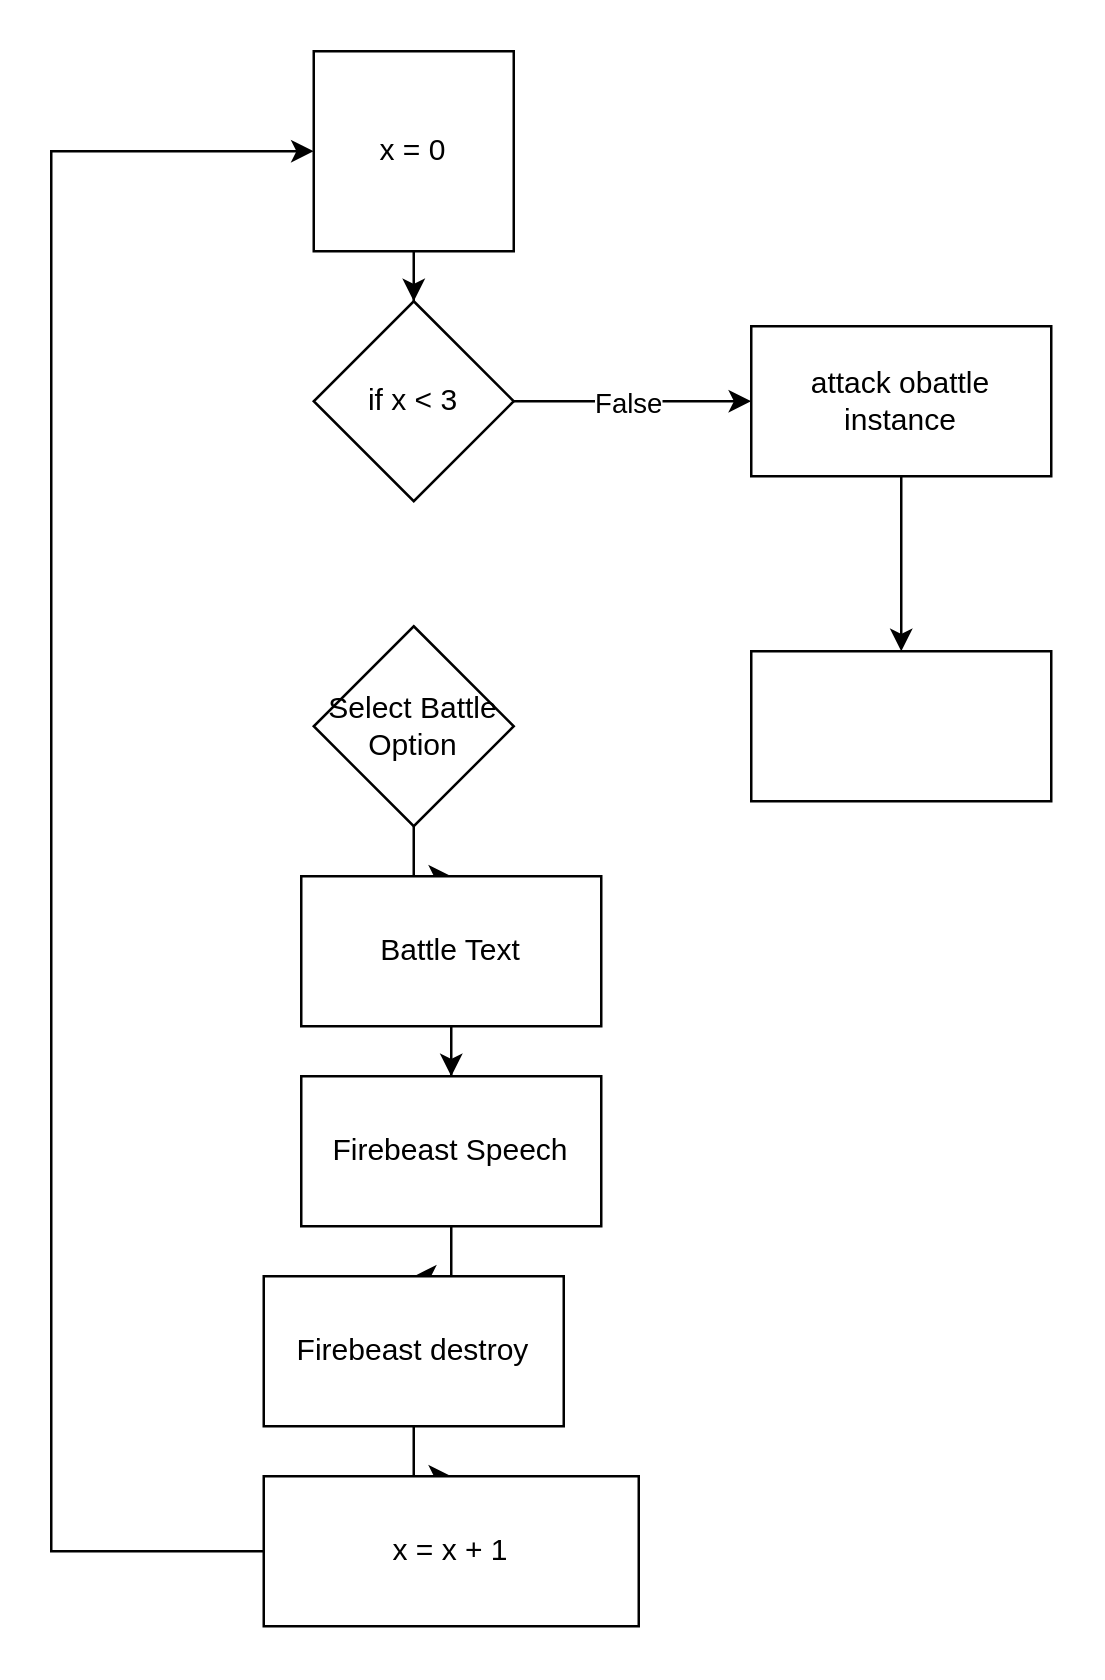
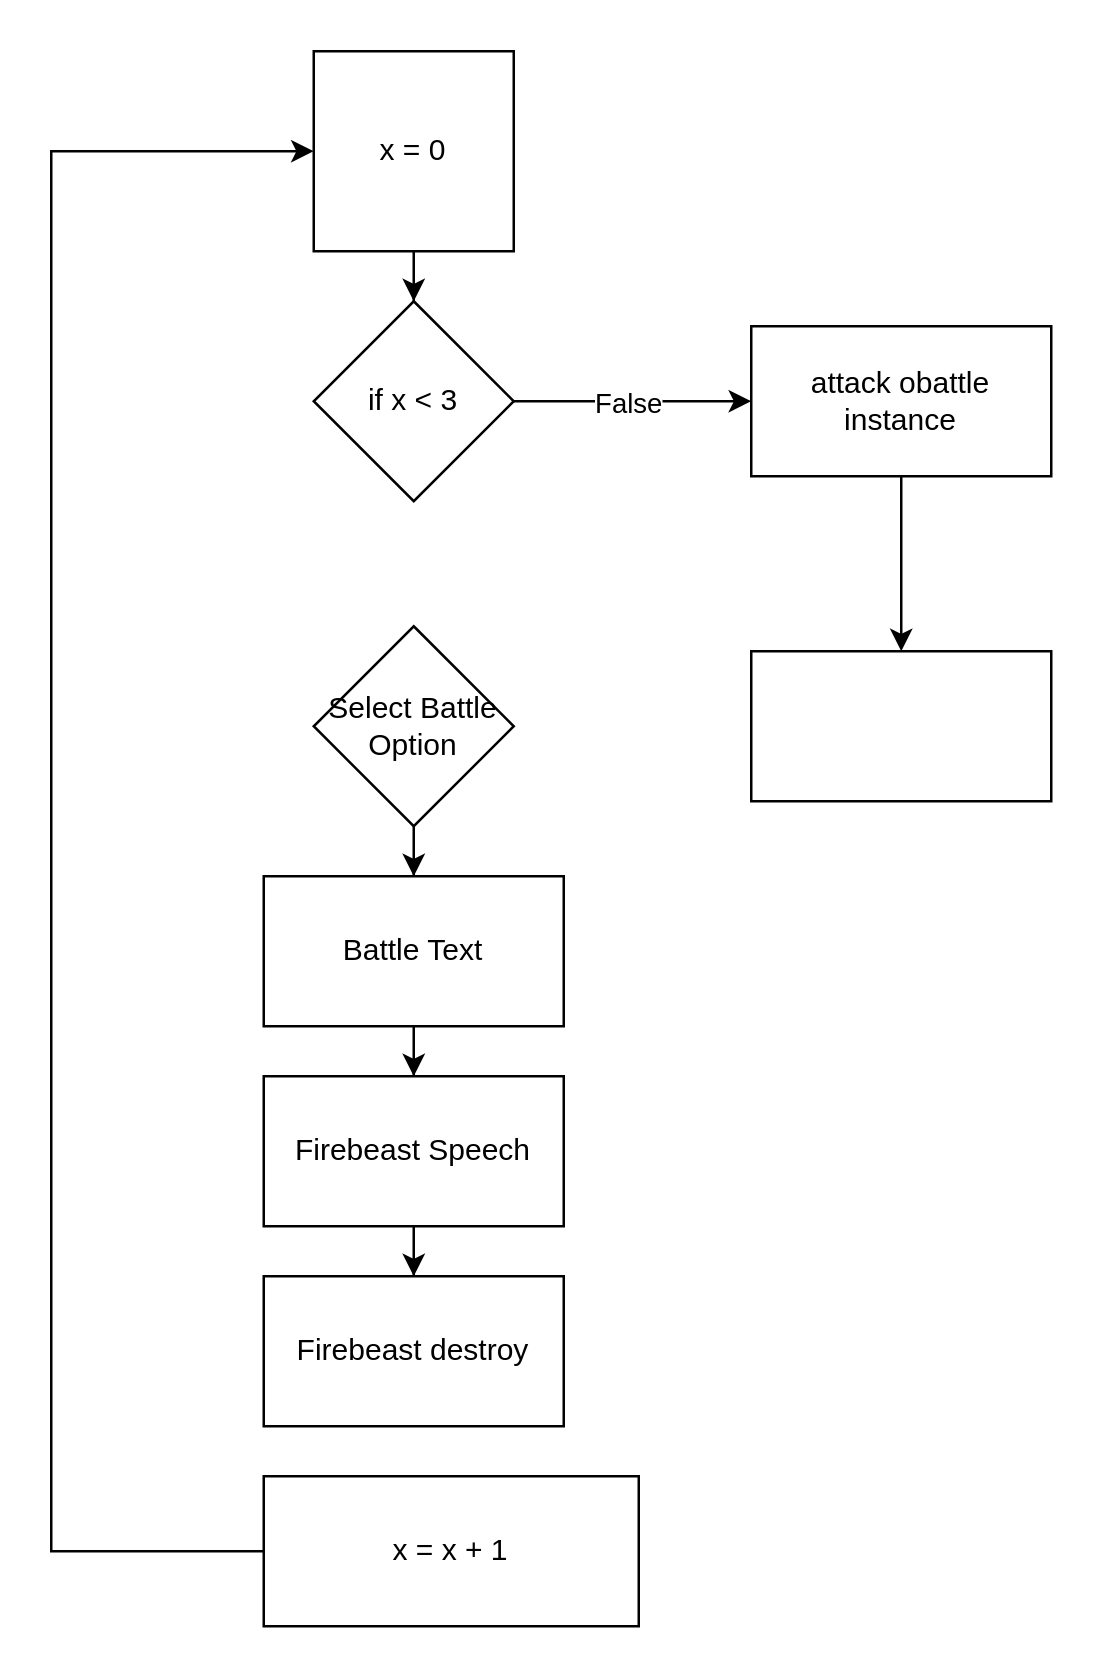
node "Battle Text": moved (451, 951) -> (414, 951)
node "Firebeast Speech": moved (451, 1151) -> (414, 1151)
edge "Firebeast destroy" -> "x = x + 1": removed
